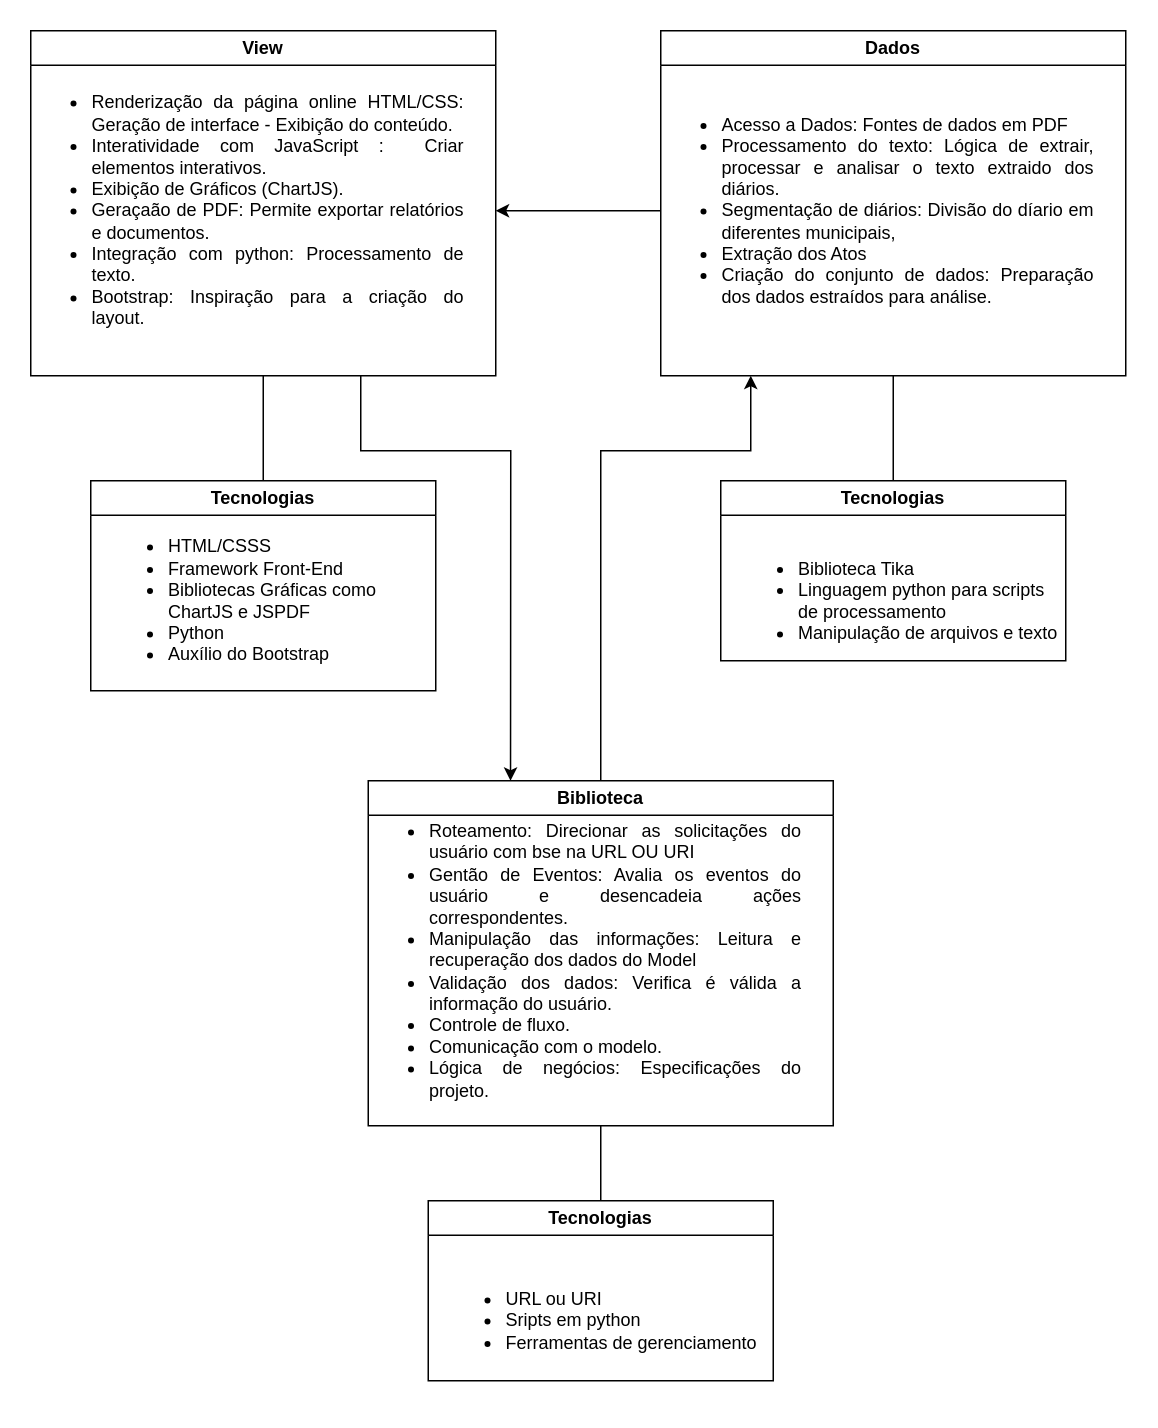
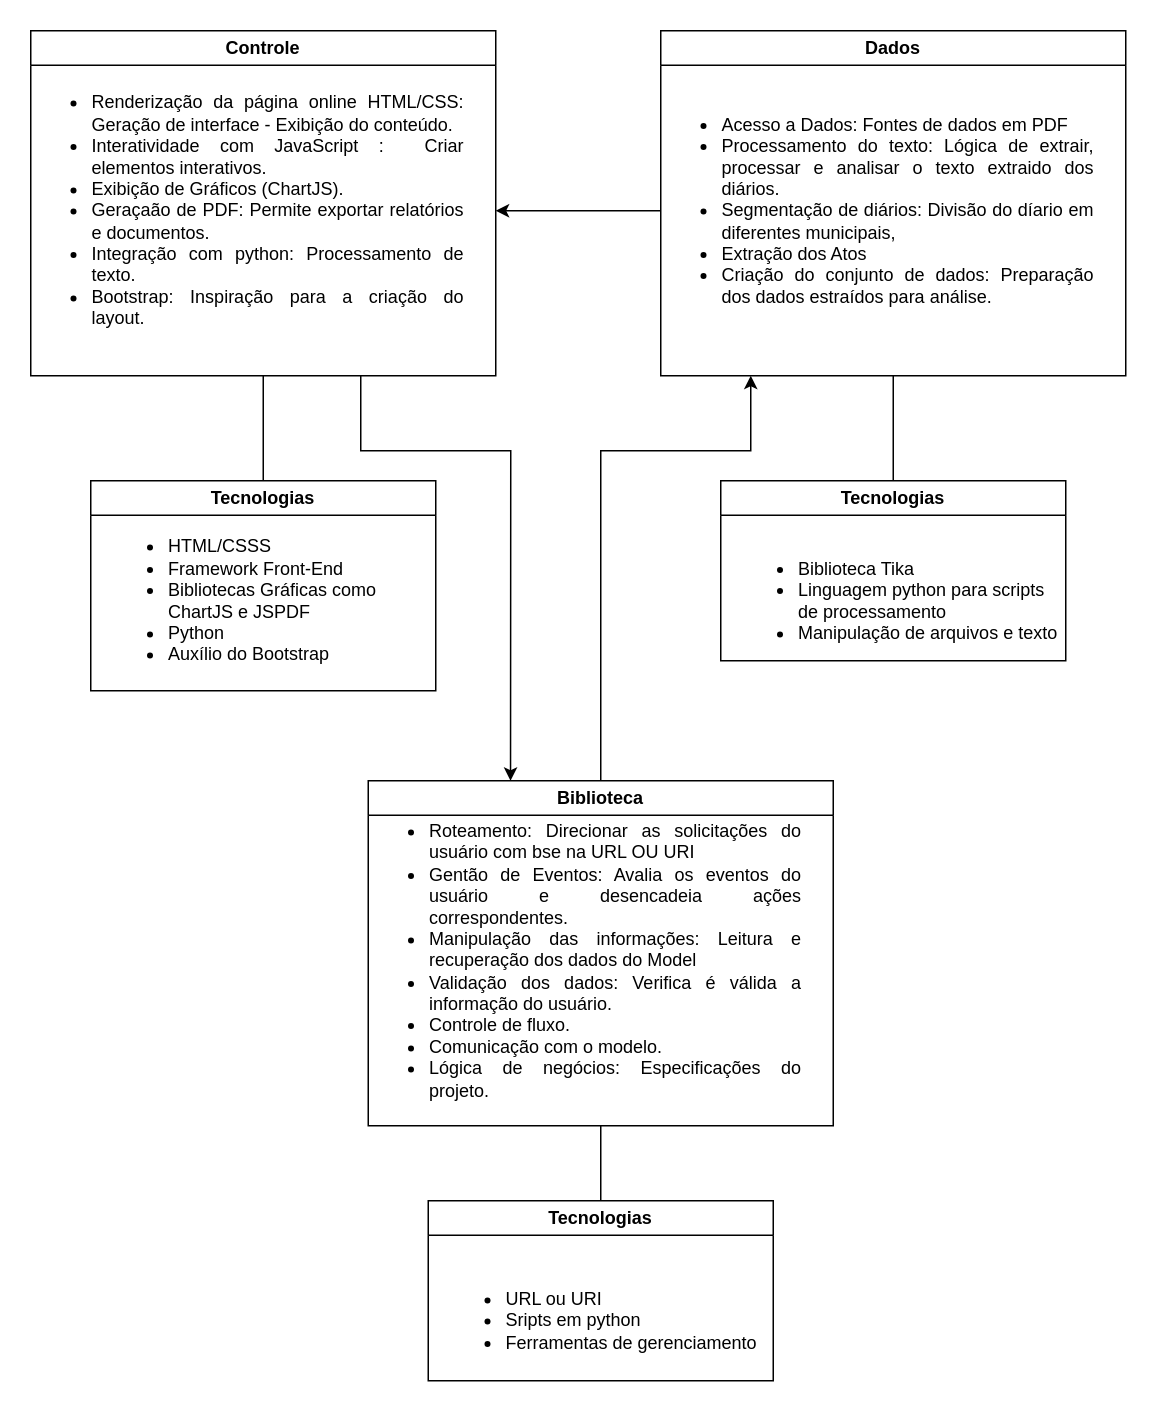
node "View": label "View" -> "Controle"
